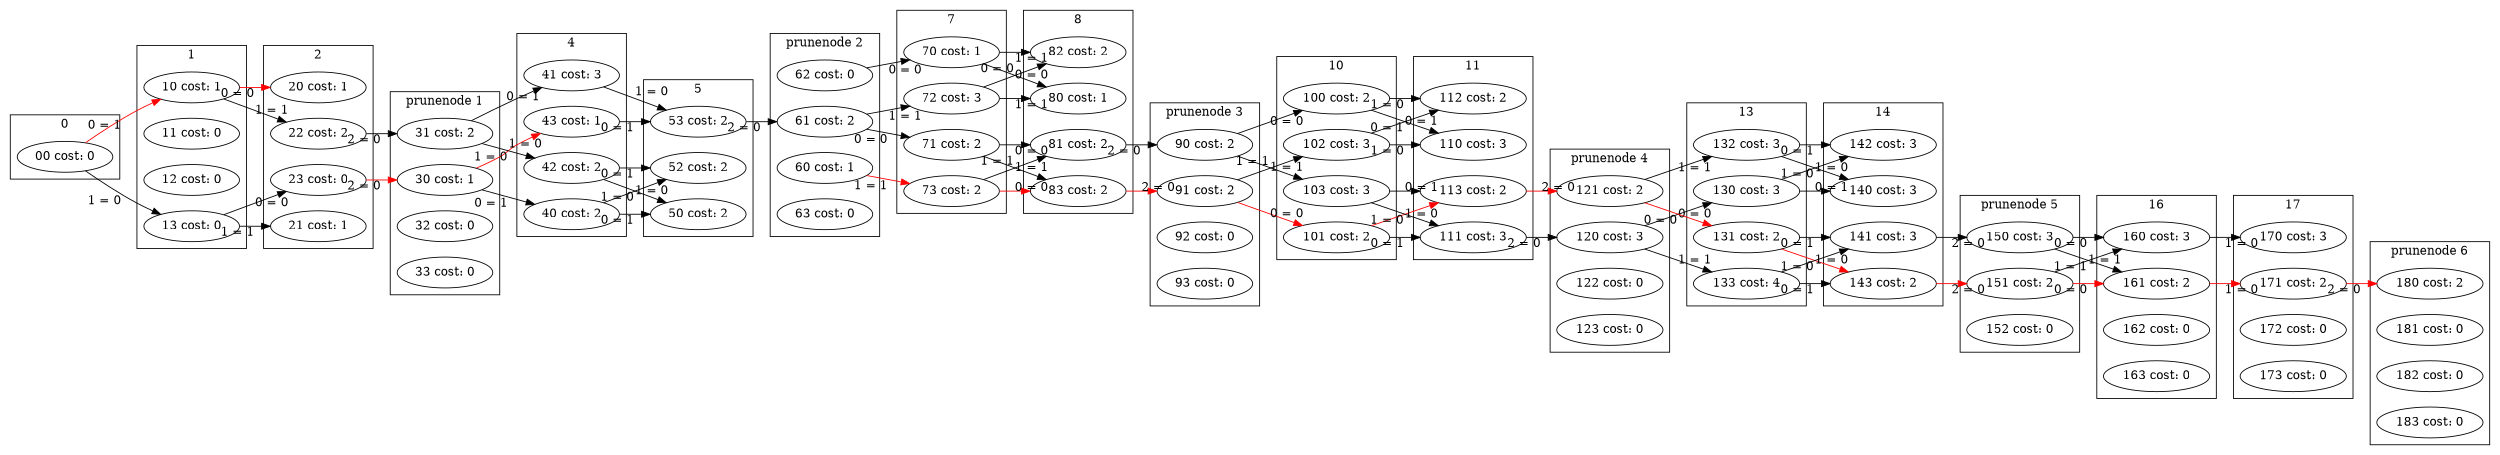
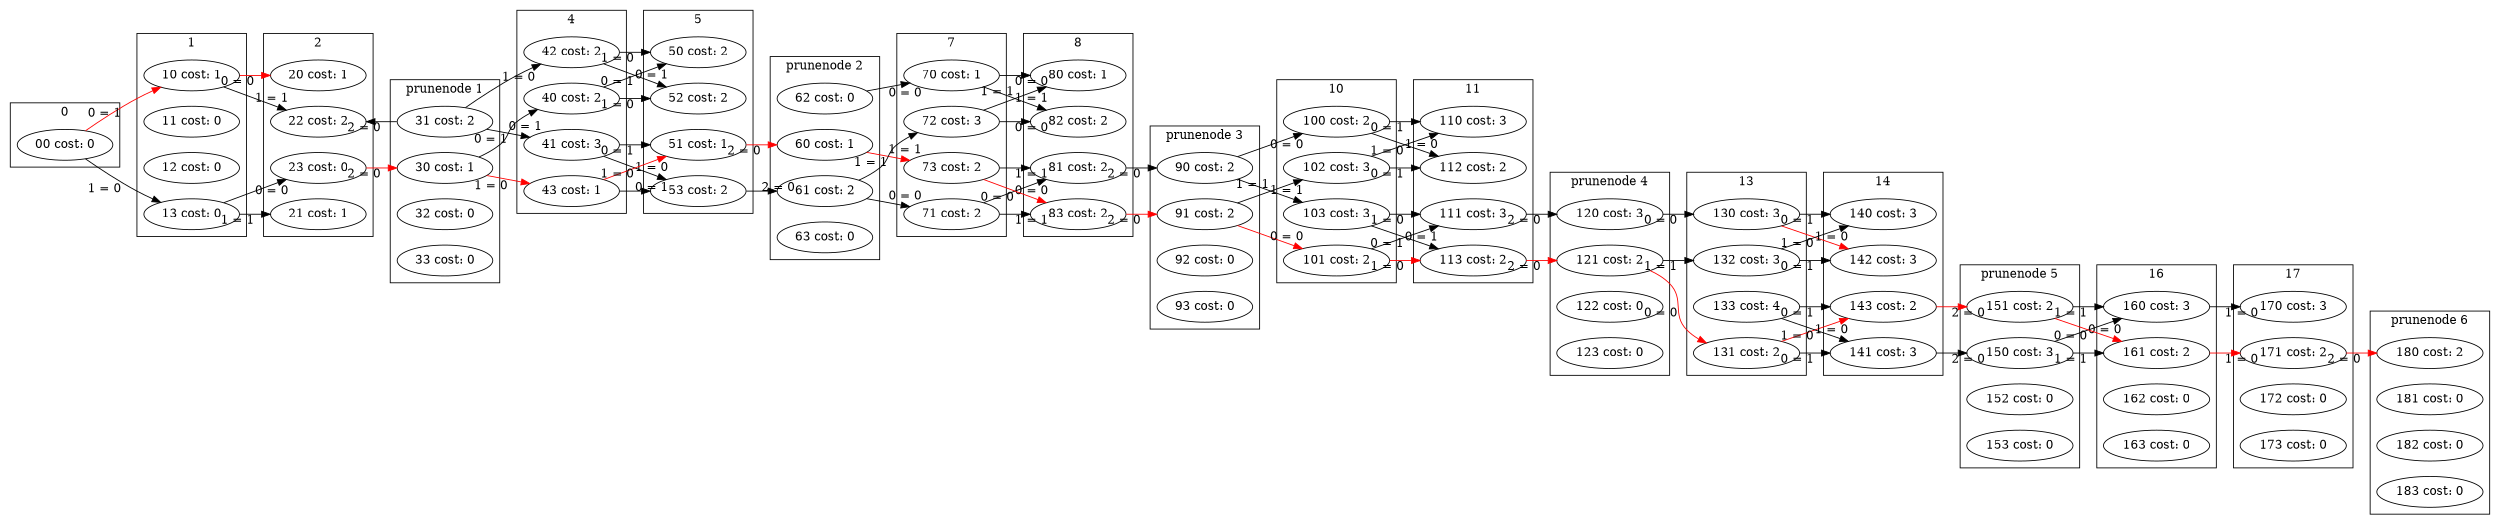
edge "22 cost: 2" -> "31 cost: 2": reversed
node "51 cost: 1": added
edge "130 cost: 3" -> "142 cost: 3": color black -> red
edge "120 cost: 3" -> "133 cost: 4": removed, label "1 = 1"
node "153 cost: 0": added
